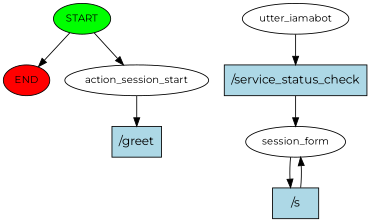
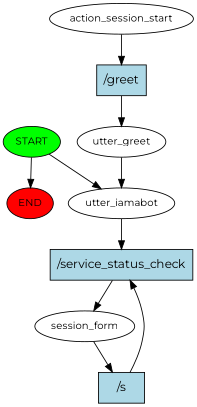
edge "START" -> "action_session_start": now "START" -> "utter_iamabot"
node "utter_greet": added
edge "/s" -> "session_form": now "/s" -> "/service_status_check"
